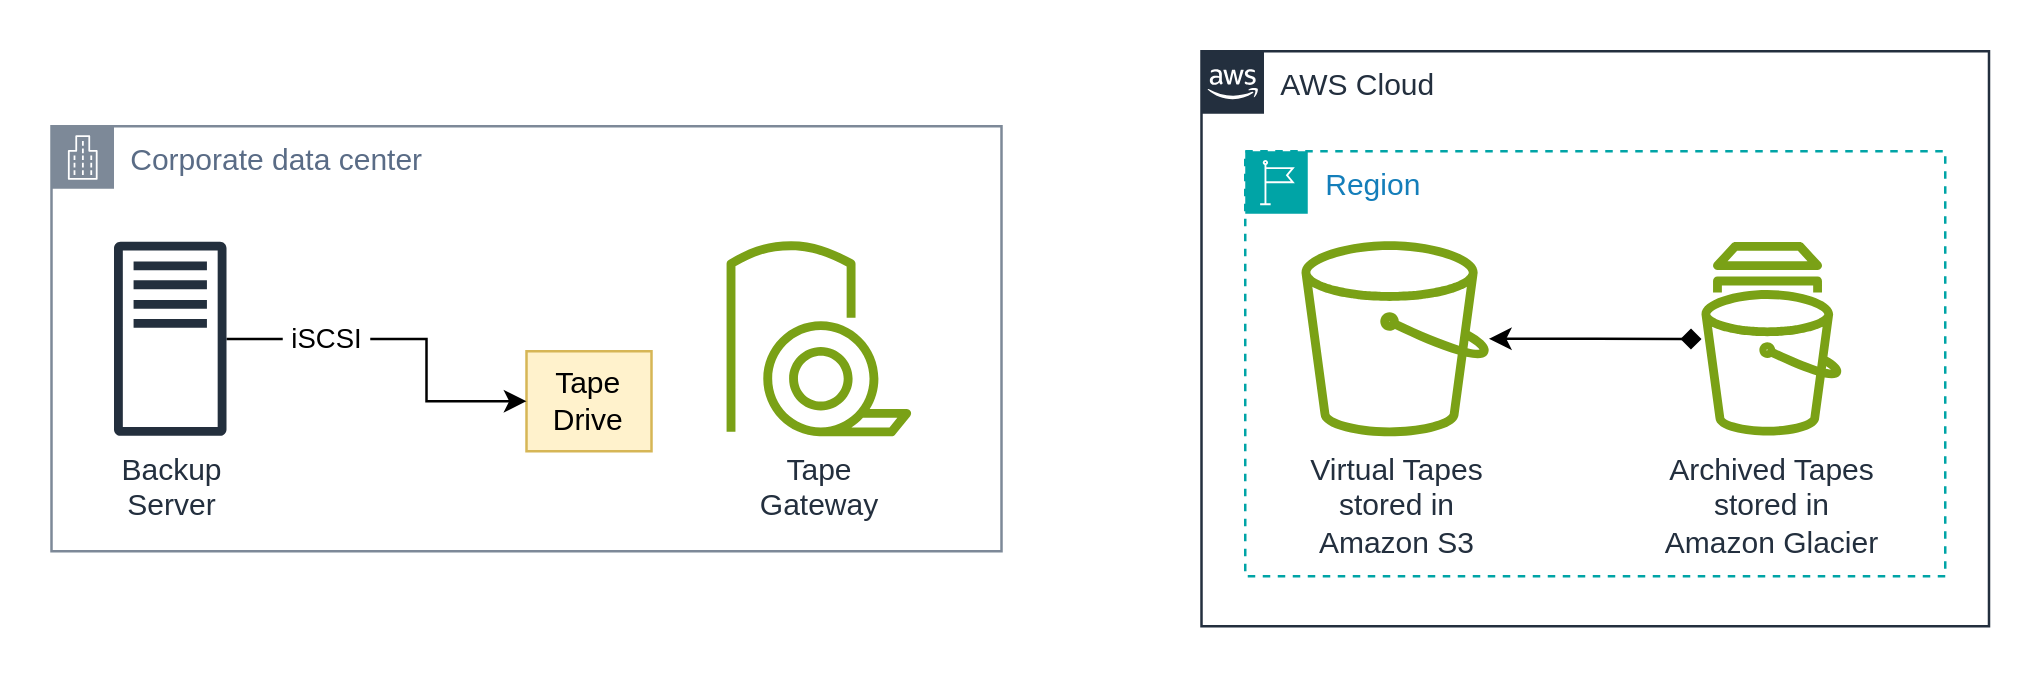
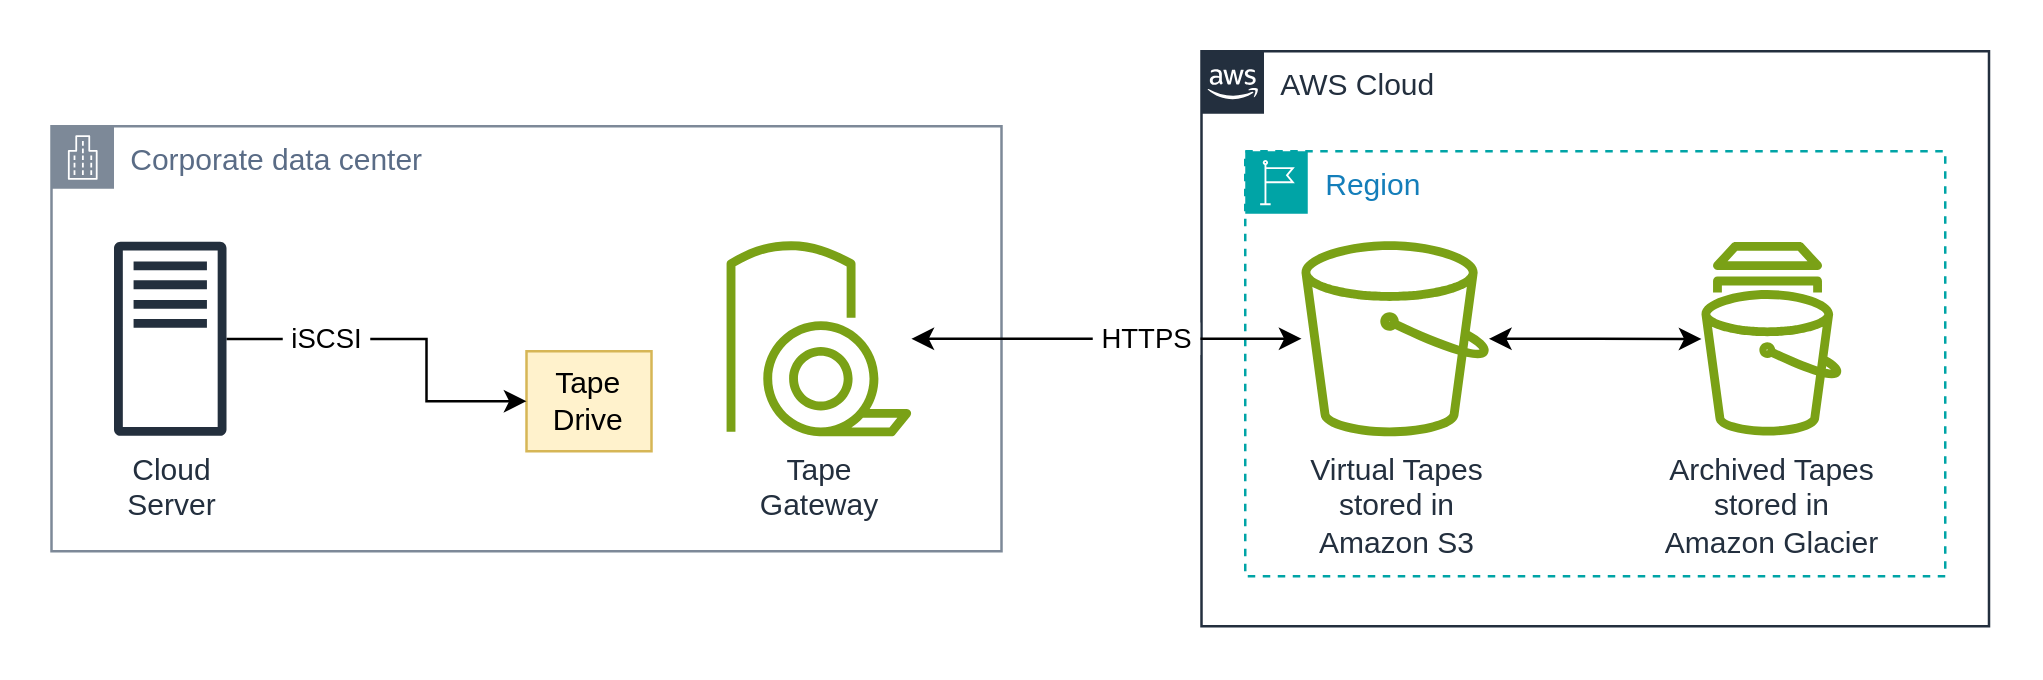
edge "Tape Gateway" -- "Virtual Tapes stored in Amazon S3": added, label "HTTPS"
edge "Virtual Tapes stored in Amazon S3" -- "Archived Tapes stored in Amazon Glacier": arrowhead diamond -> classic
node "Backup Server": label "Backup Server" -> "Cloud Server"
